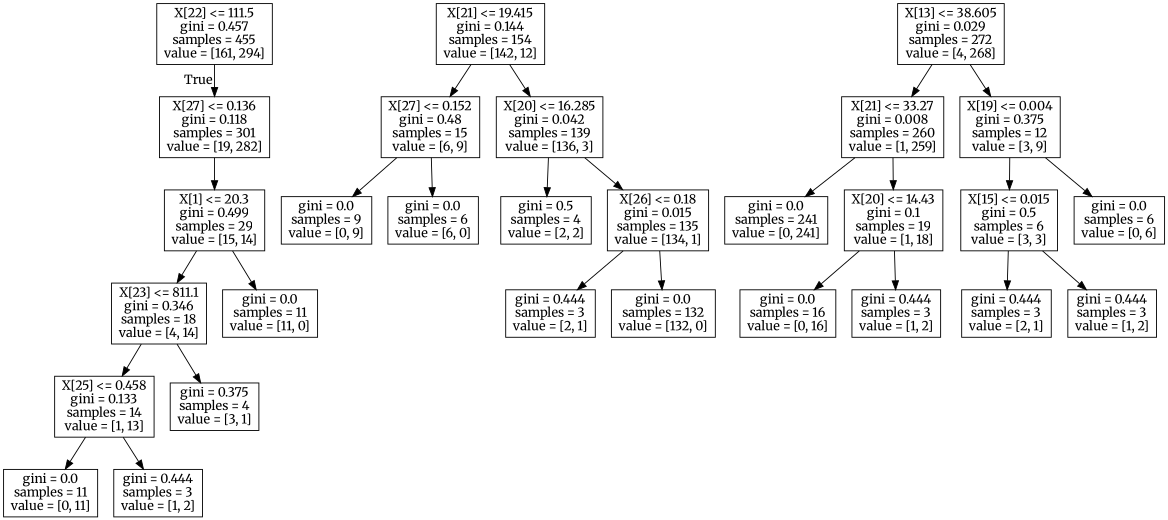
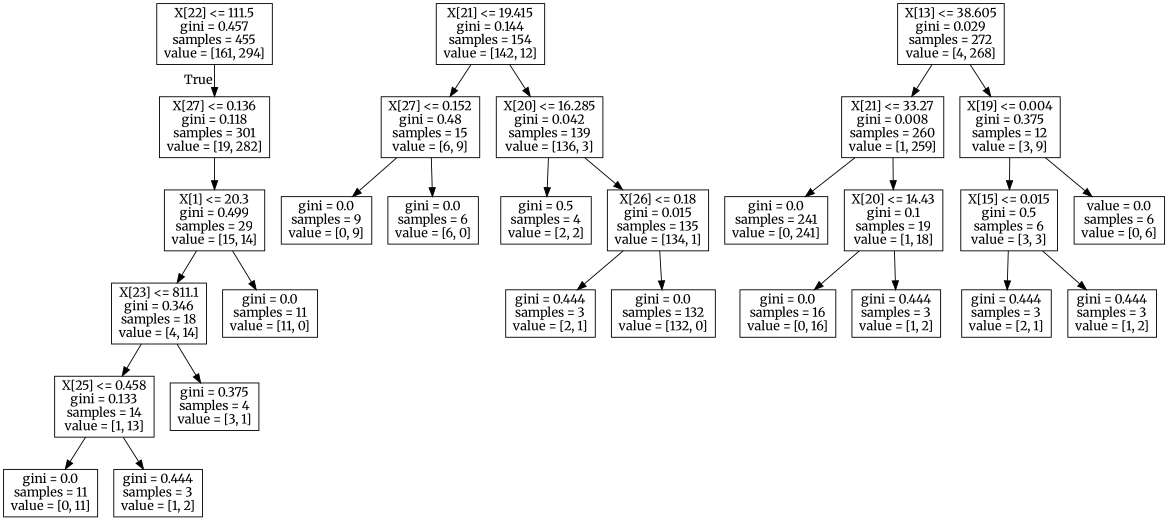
node "gini = 0.0 samples = 6 value = [0, 6]": label "gini = 0.0 samples = 6 value = [0, 6]" -> "value = 0.0 samples = 6 value = [0, 6]"
